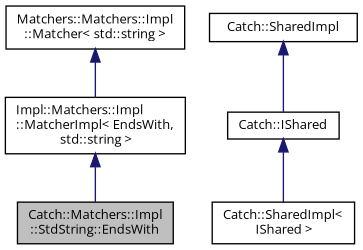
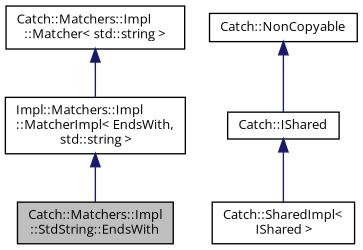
node "Matchers::Matchers::Impl ::Matcher< std::string >": label "Matchers::Matchers::Impl ::Matcher< std::string >" -> "Catch::Matchers::Impl ::Matcher< std::string >"
node "Catch::SharedImpl": label "Catch::SharedImpl" -> "Catch::NonCopyable"
